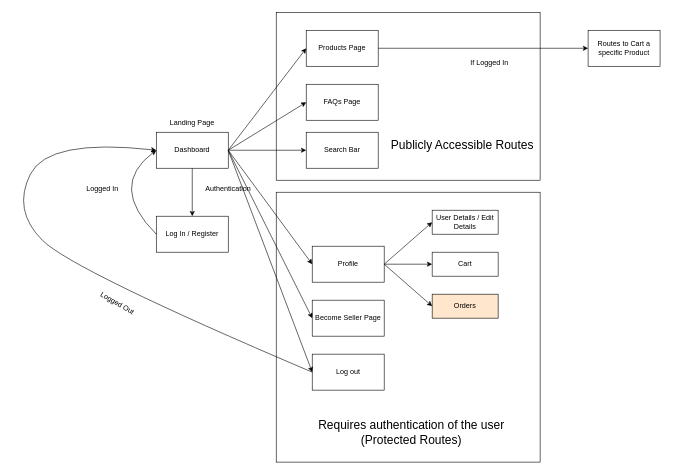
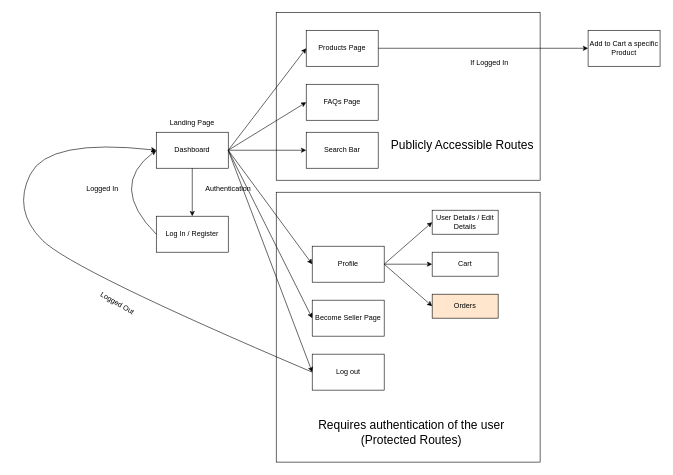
node "Routes to Cart a specific Product": label "Routes to Cart a specific Product" -> "Add to Cart a specific Product"
